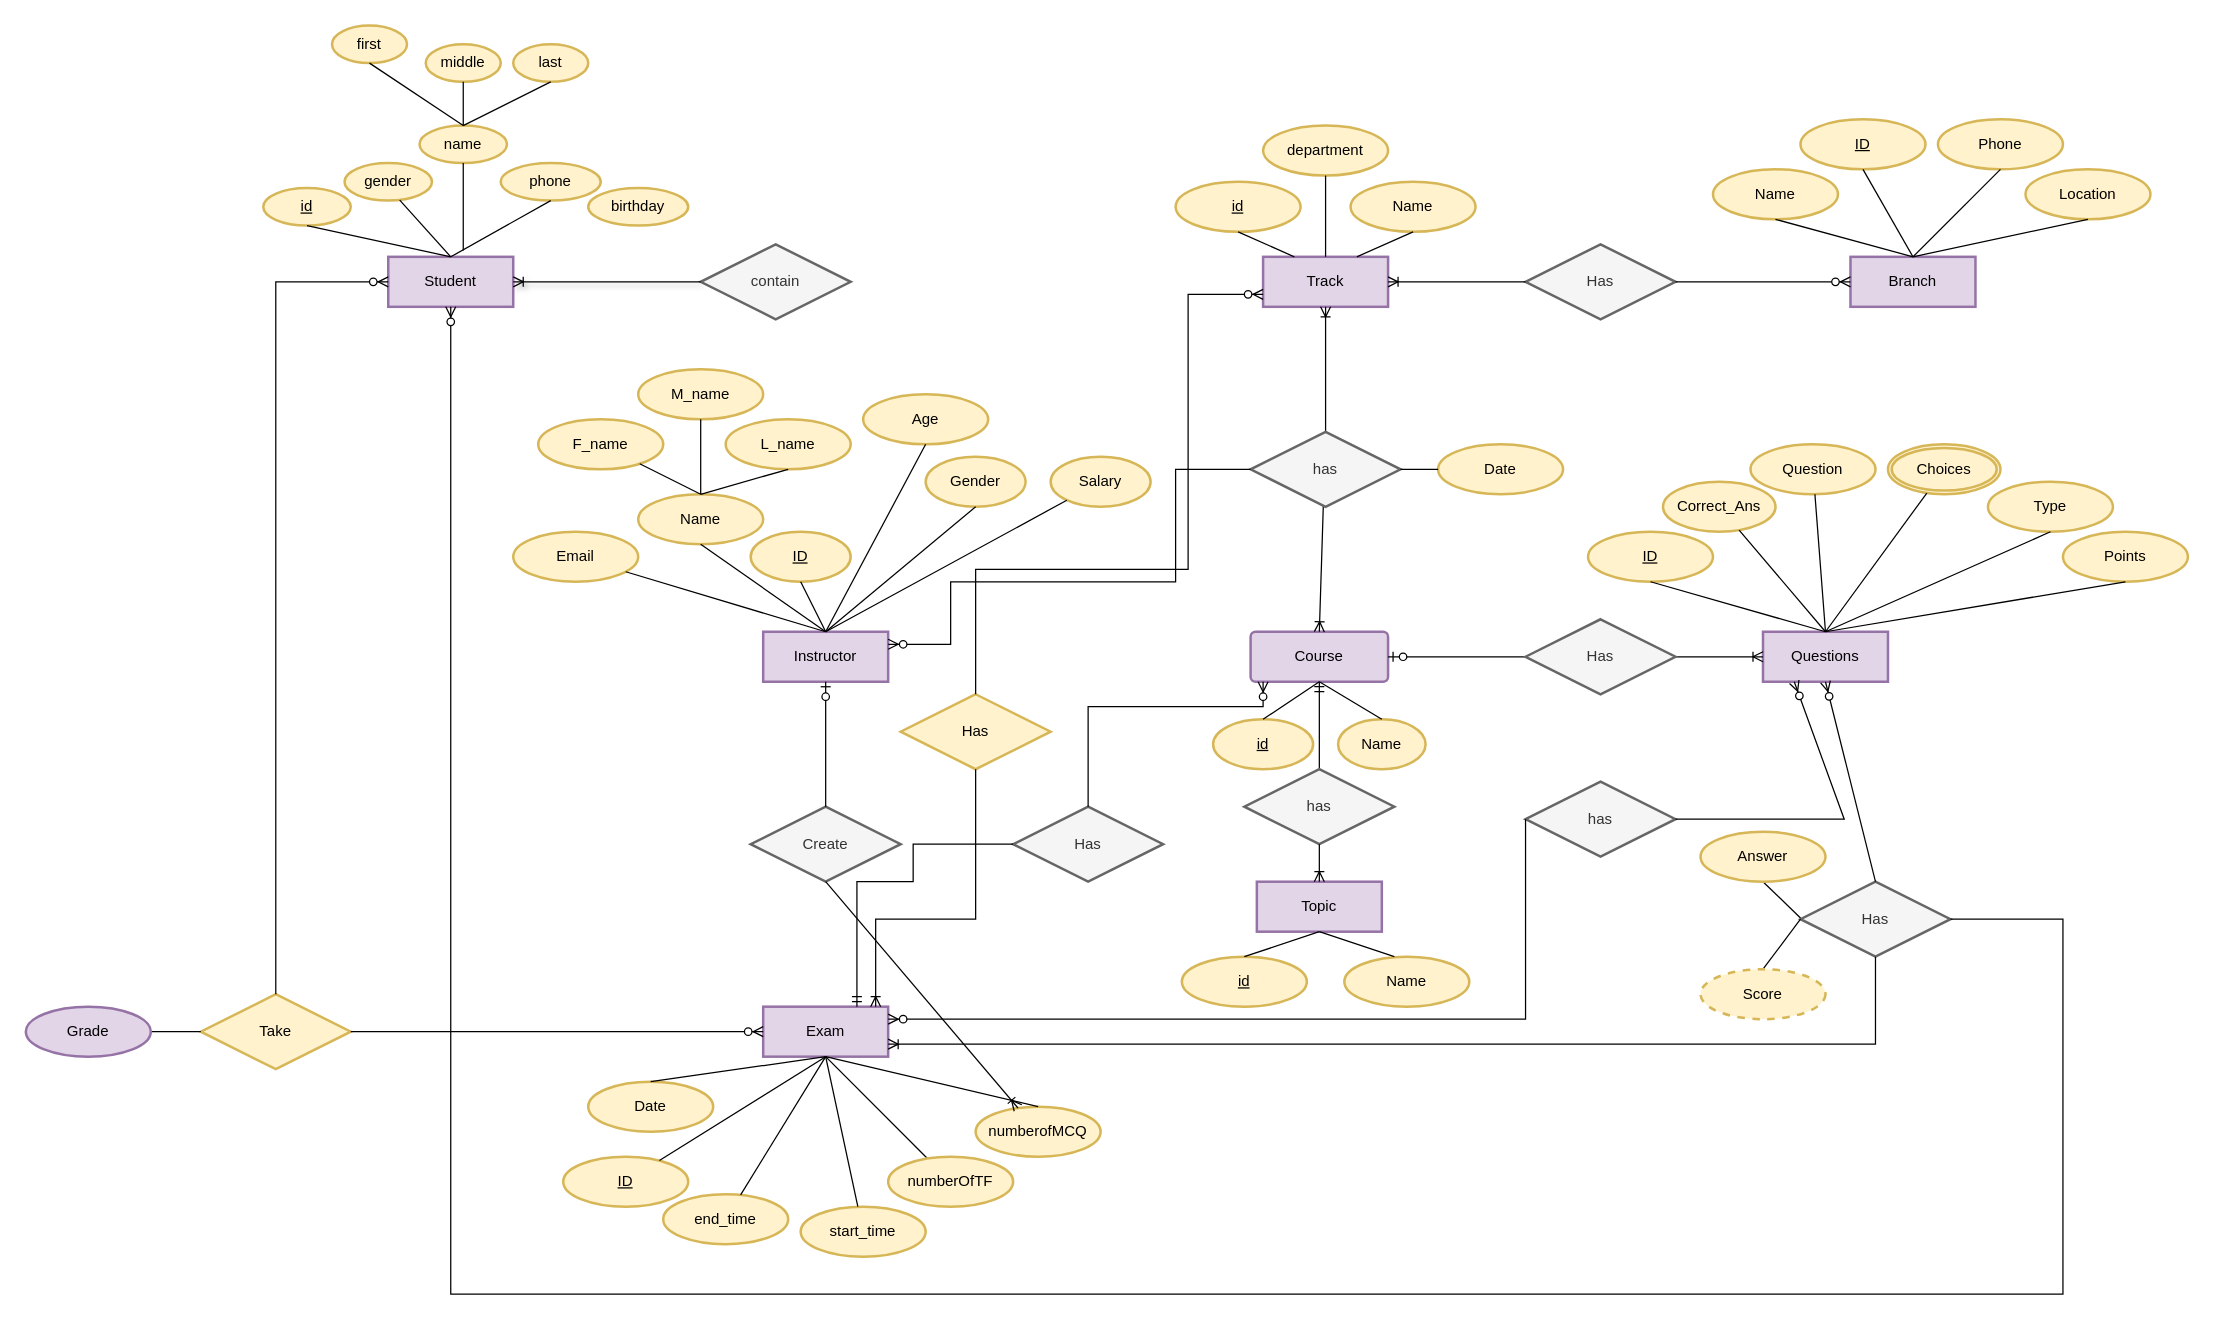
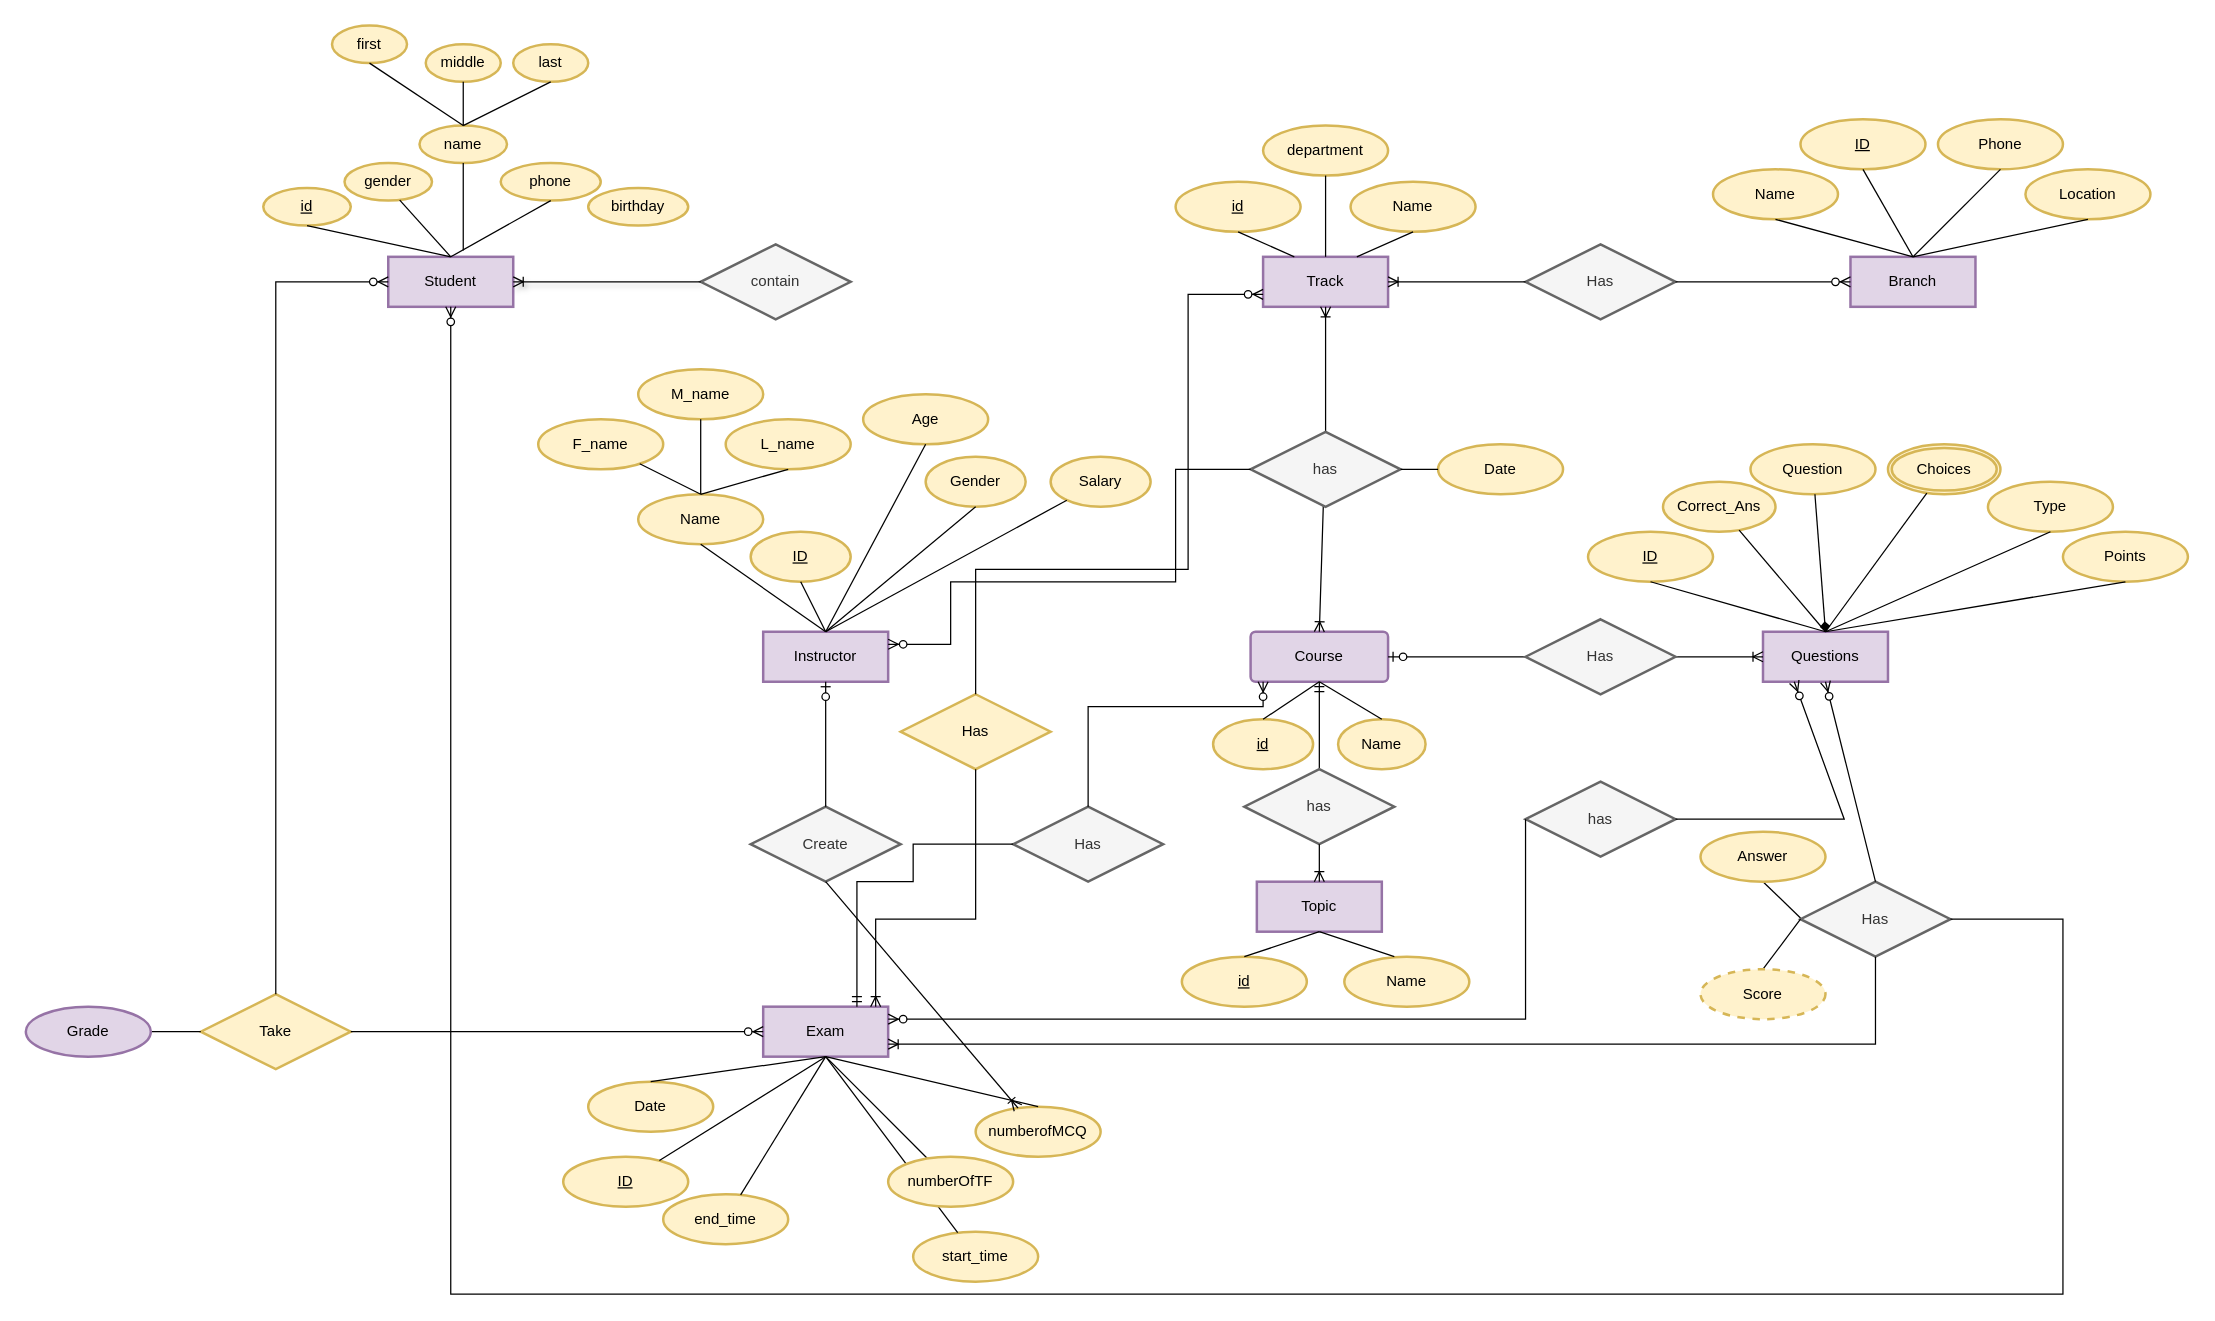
node "Email": removed
edge "Email" -- "Instructor": removed
edge "Question" -- "Questions": arrowhead none -> diamond
node "start_time": moved (863, 1232) -> (976, 1257)
